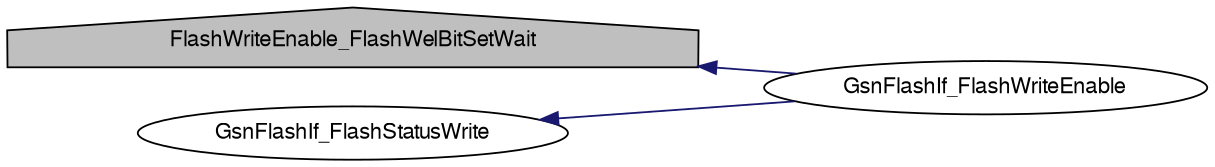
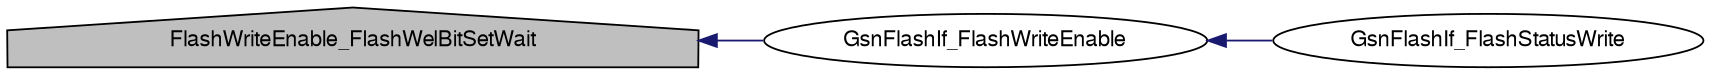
edge "GsnFlashIf_FlashWriteEnable" -> "GsnFlashIf_FlashStatusWrite": reversed
